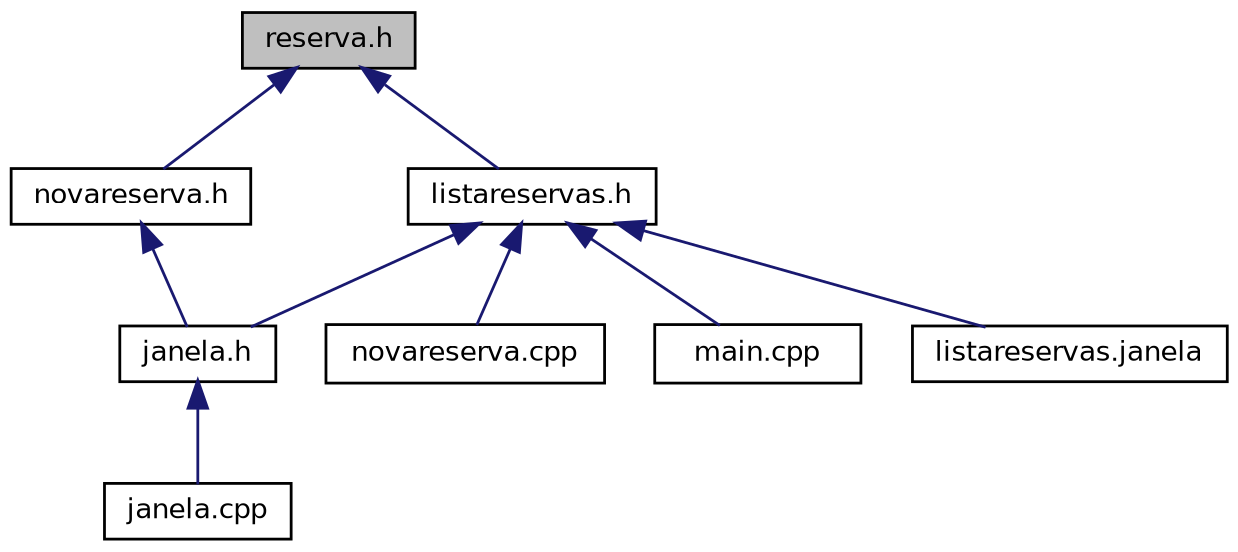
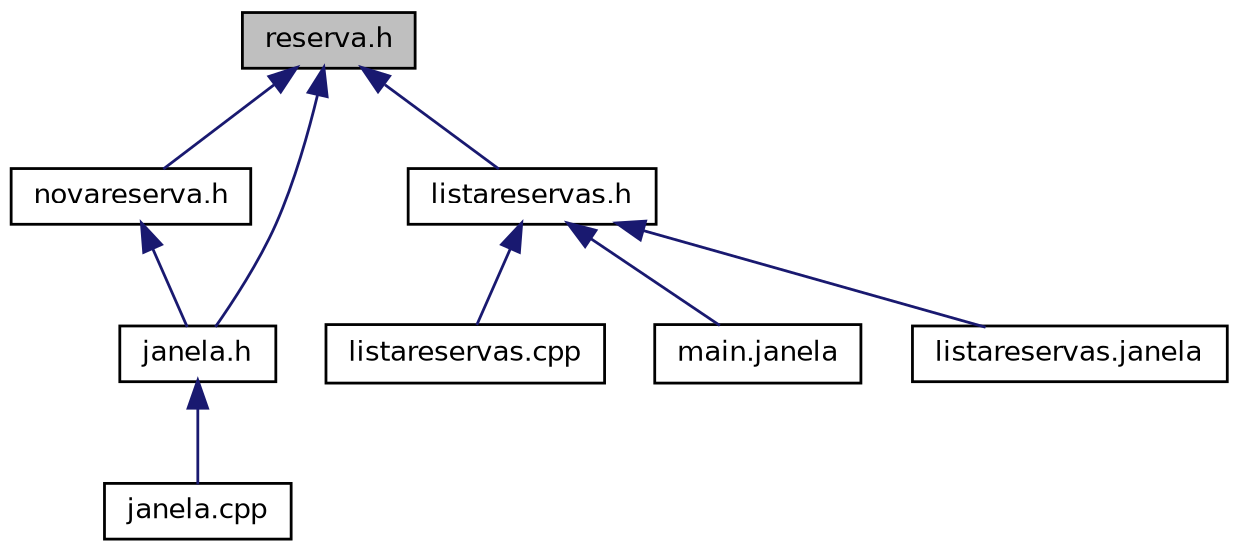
edge "janela.h" -> "listareservas.h": now "janela.h" -> "reserva.h"
node "novareserva.cpp": label "novareserva.cpp" -> "listareservas.cpp"
node "main.cpp": label "main.cpp" -> "main.janela"
